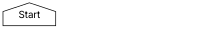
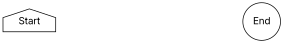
node "End": added
